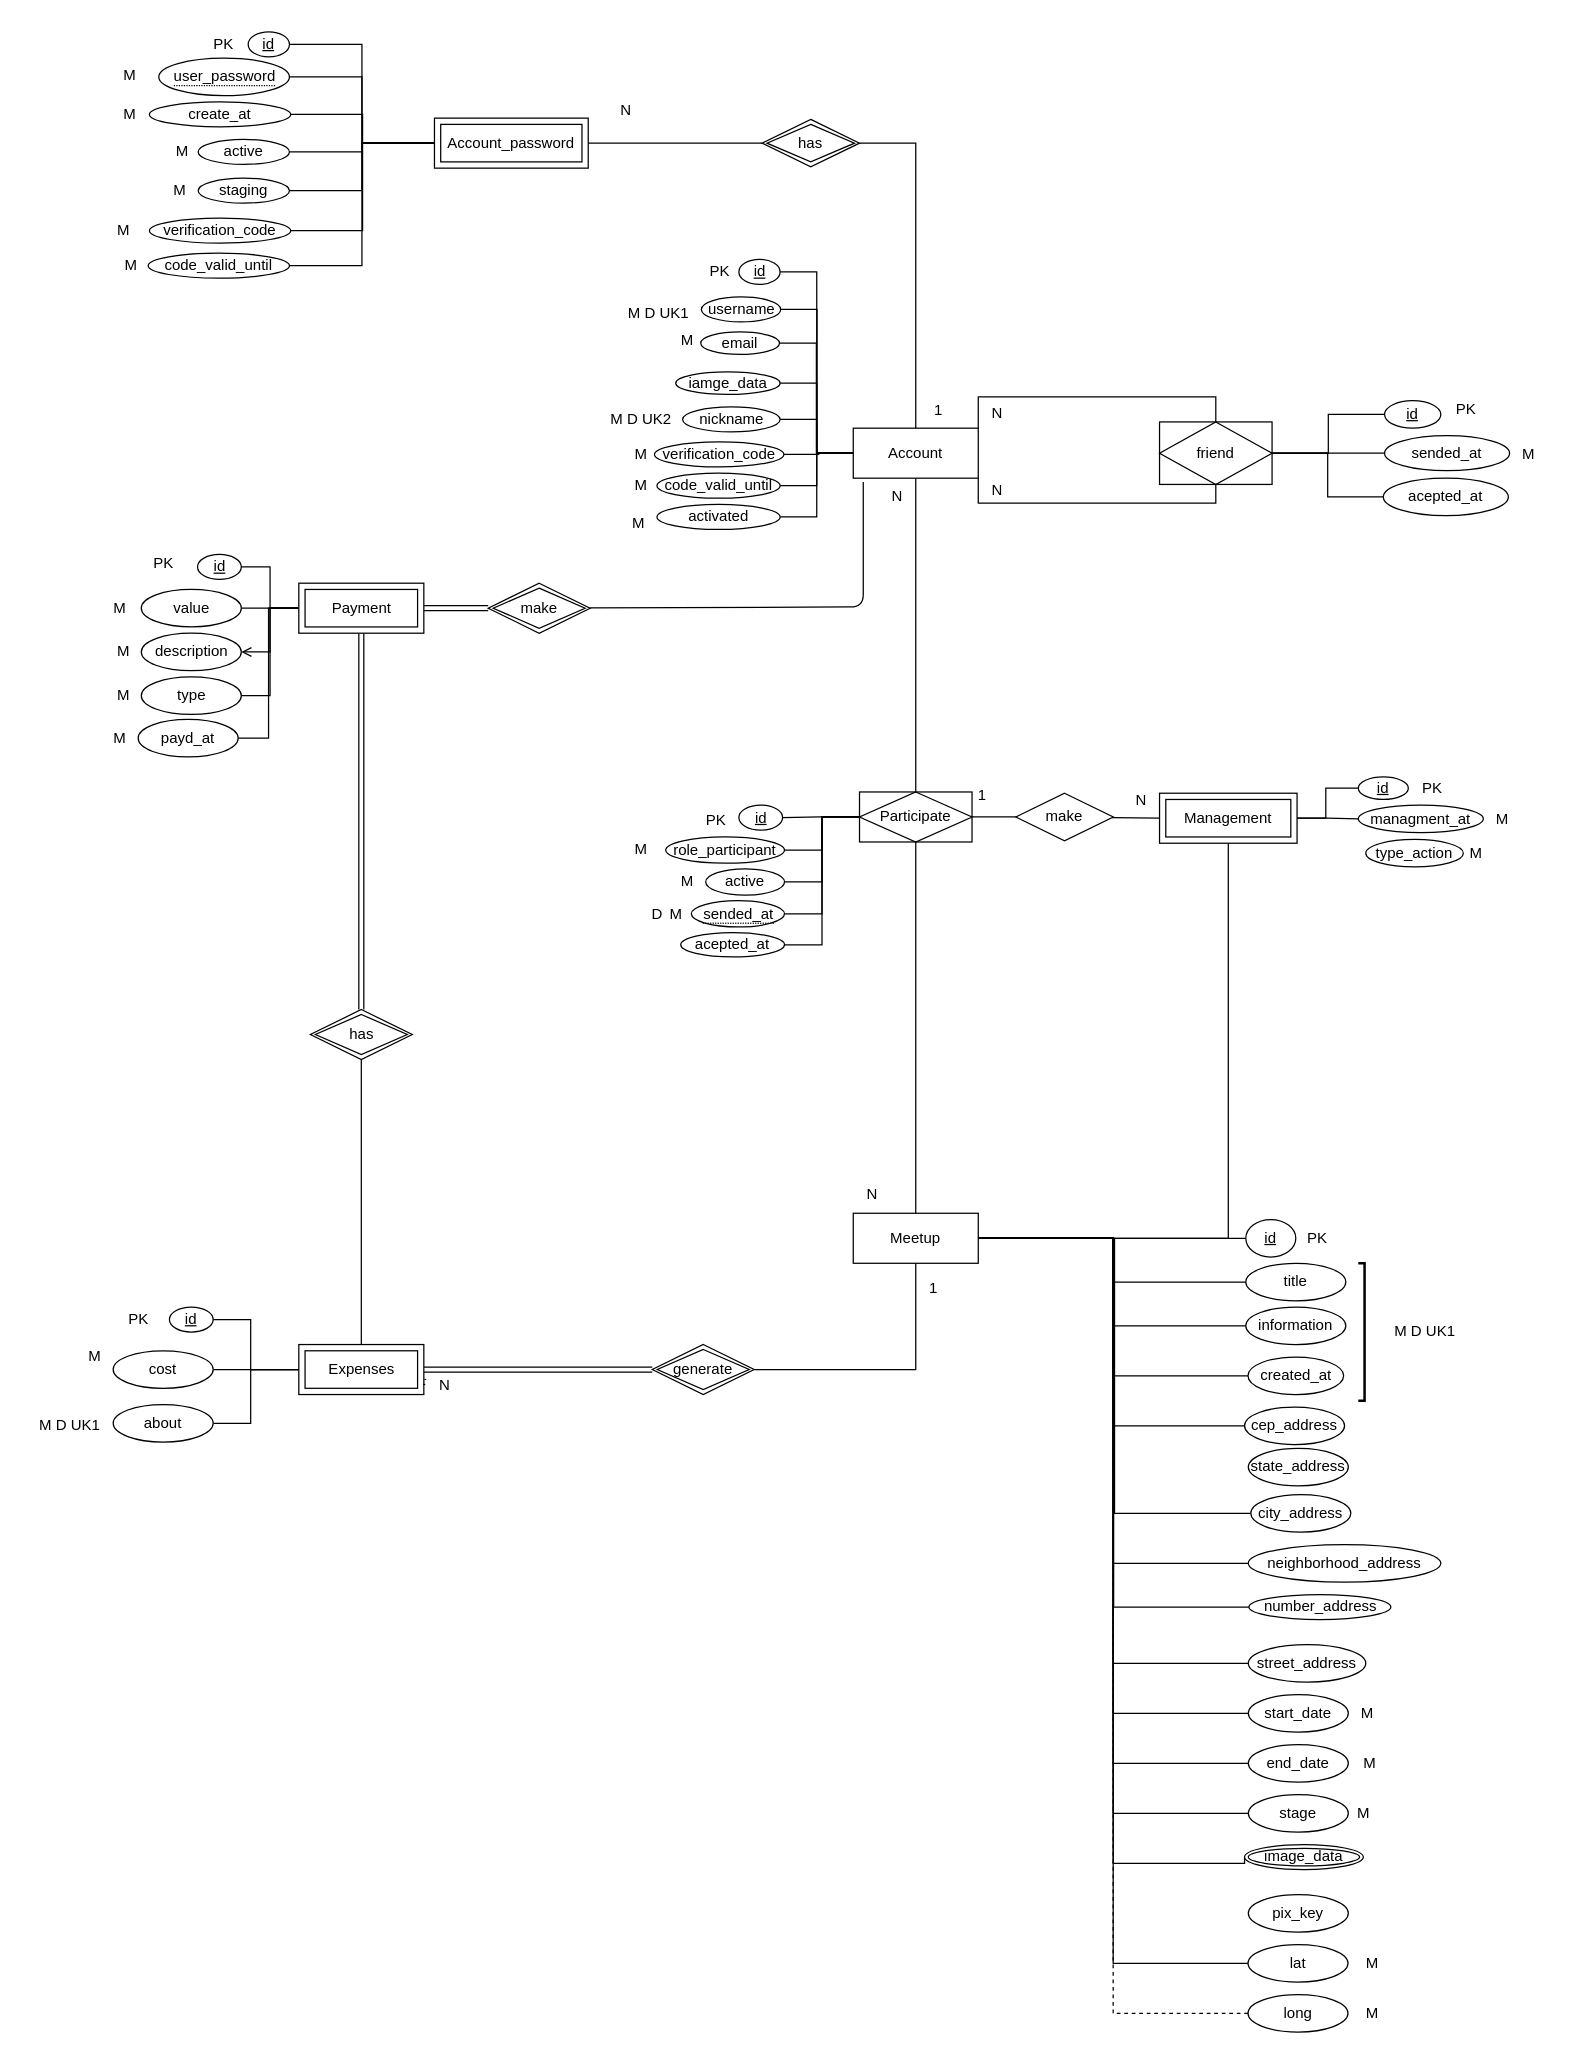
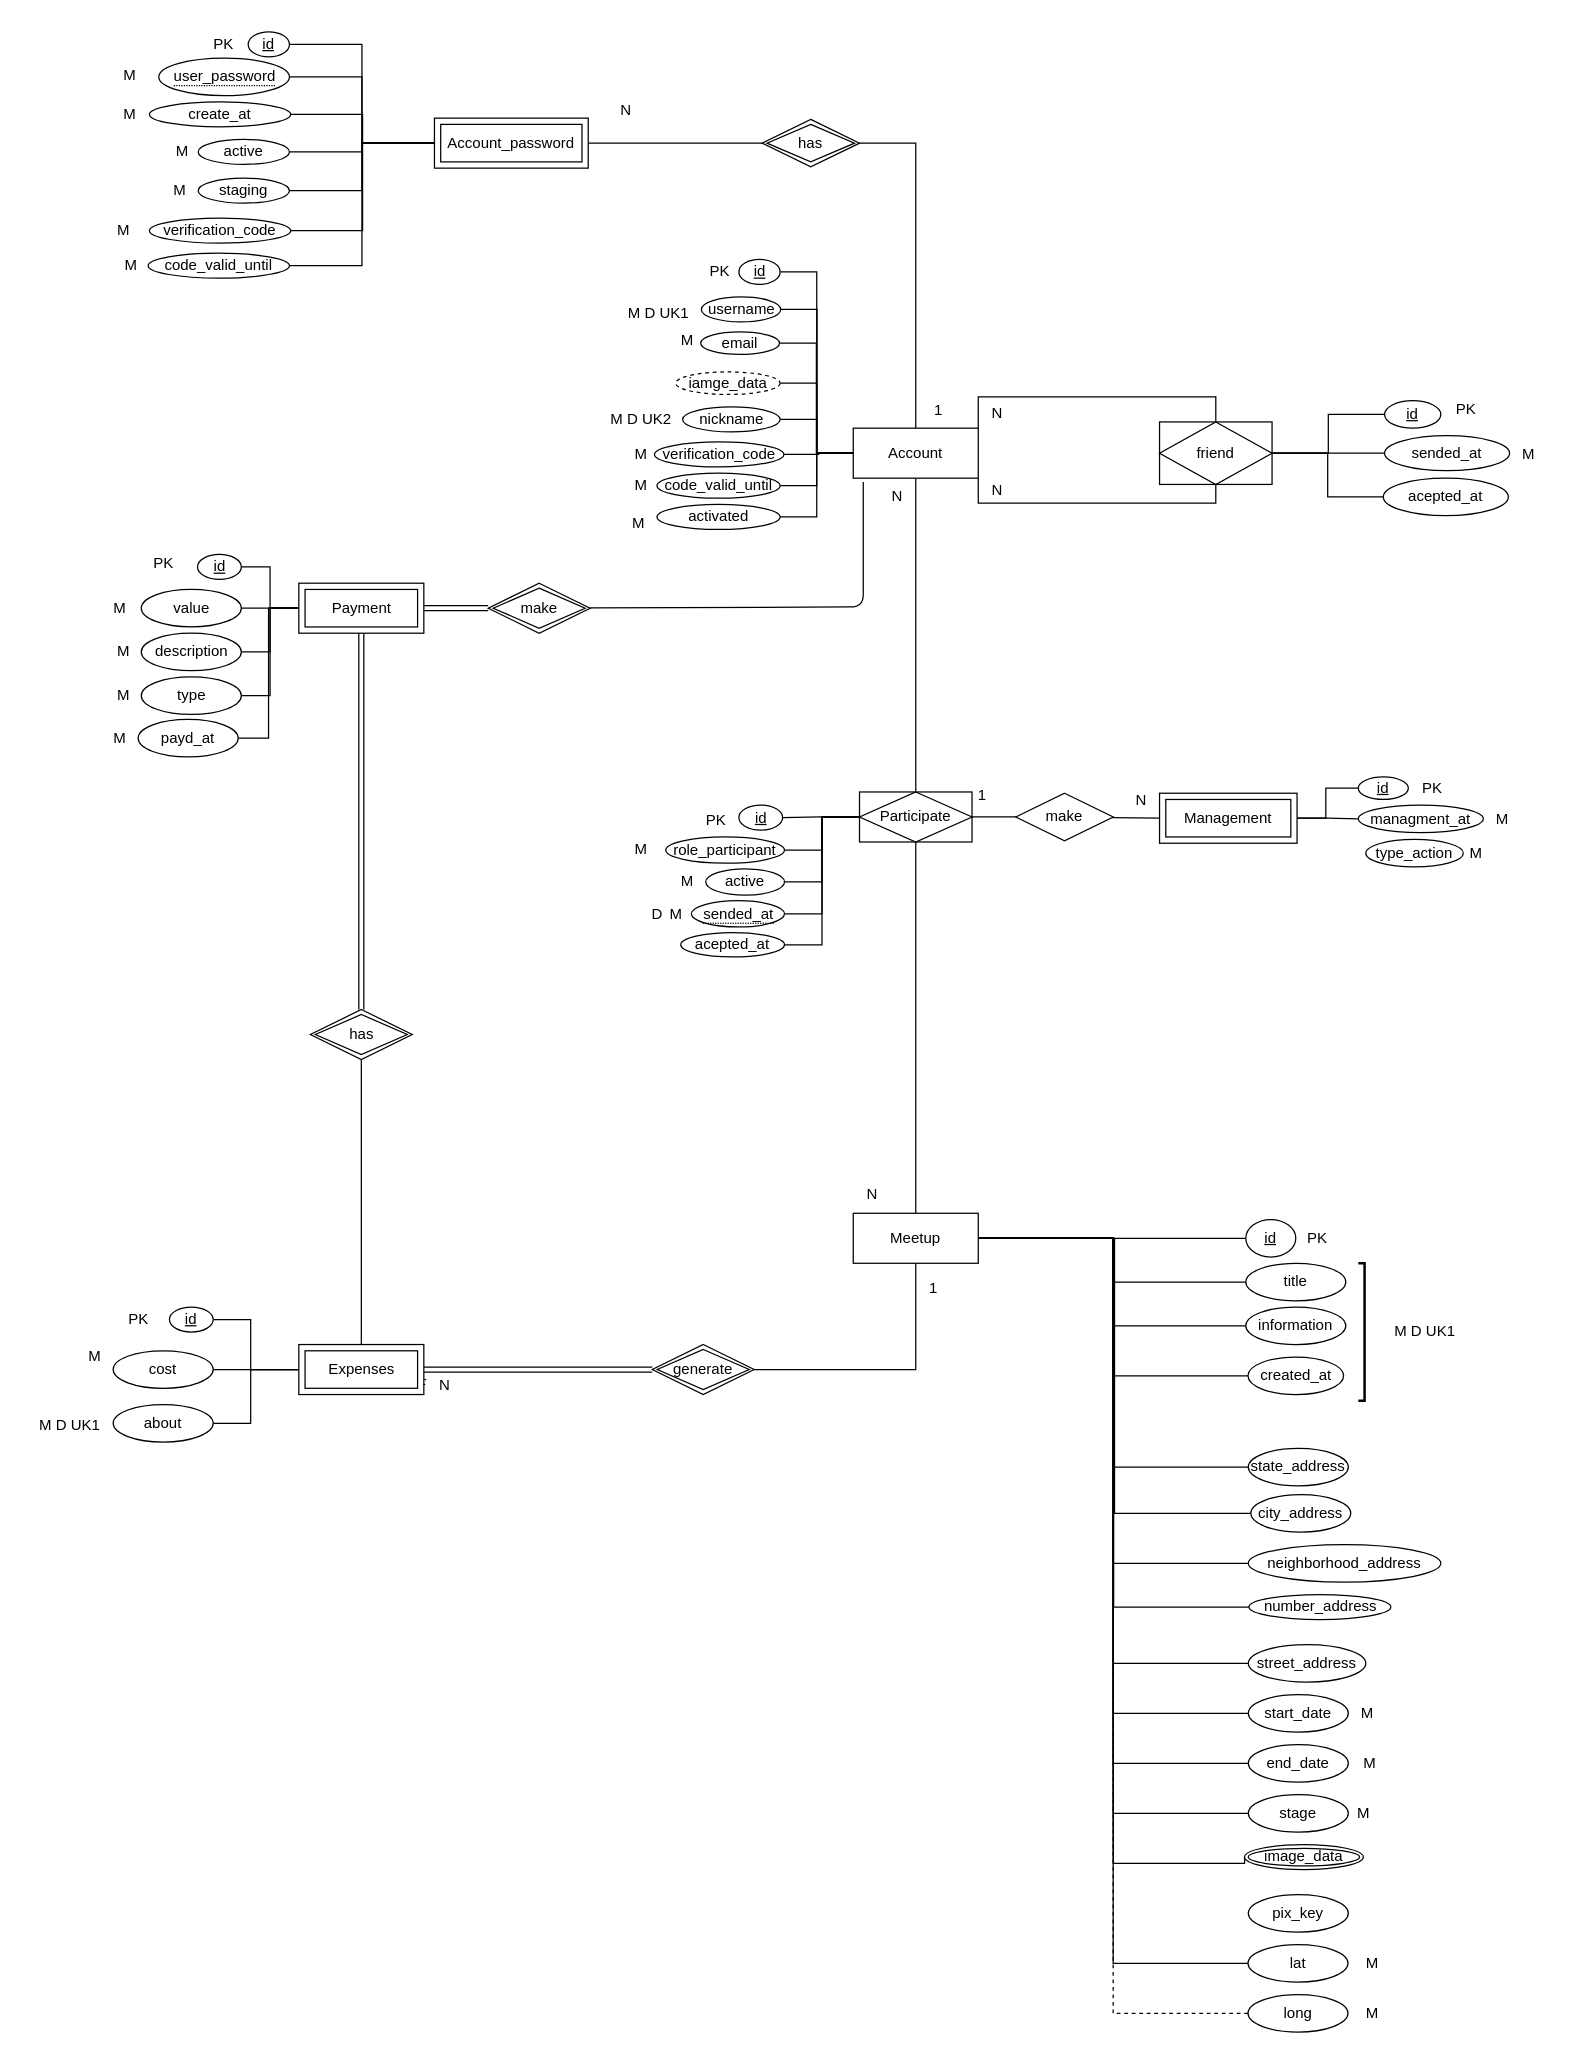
node "iamge_data": style solid -> dashed
edge "Payment" -> "description": arrowhead open -> none
edge "Management" -- "Meetup": now "state_address" -- "Meetup"
edge "Meetup" -- "cep_address": removed
node "cep_address": removed
